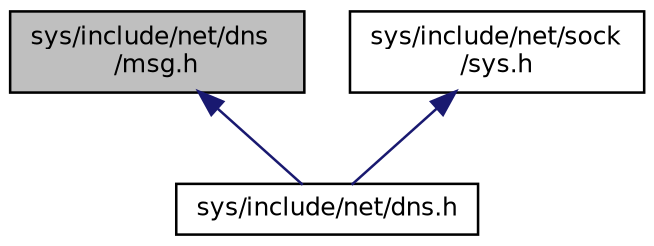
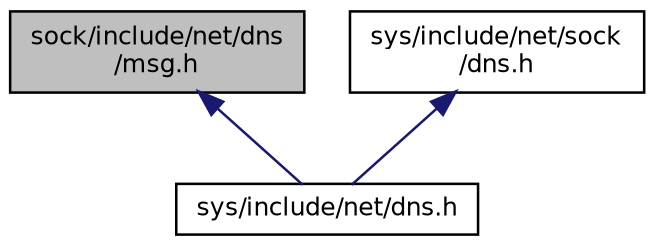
node "sys/include/net/dns /msg.h": label "sys/include/net/dns /msg.h" -> "sock/include/net/dns /msg.h"
node "sys/include/net/sock /sys.h": label "sys/include/net/sock /sys.h" -> "sys/include/net/sock /dns.h"
